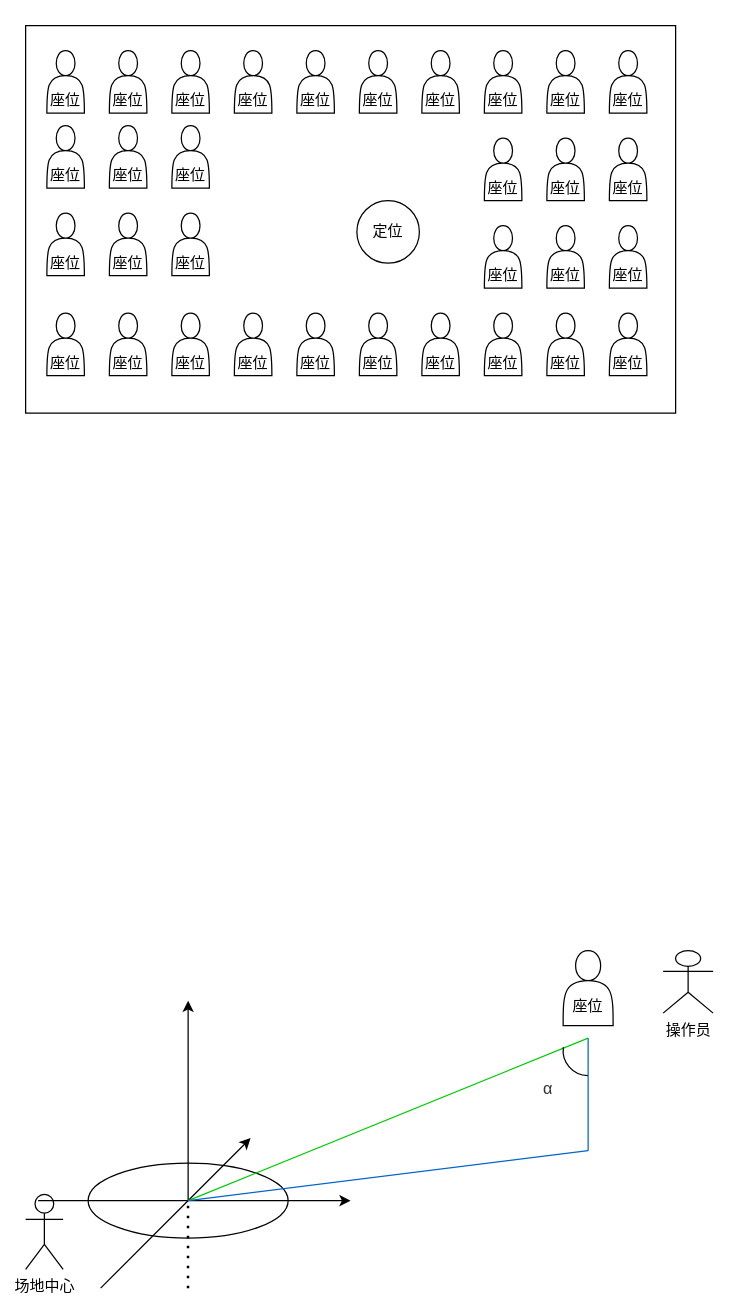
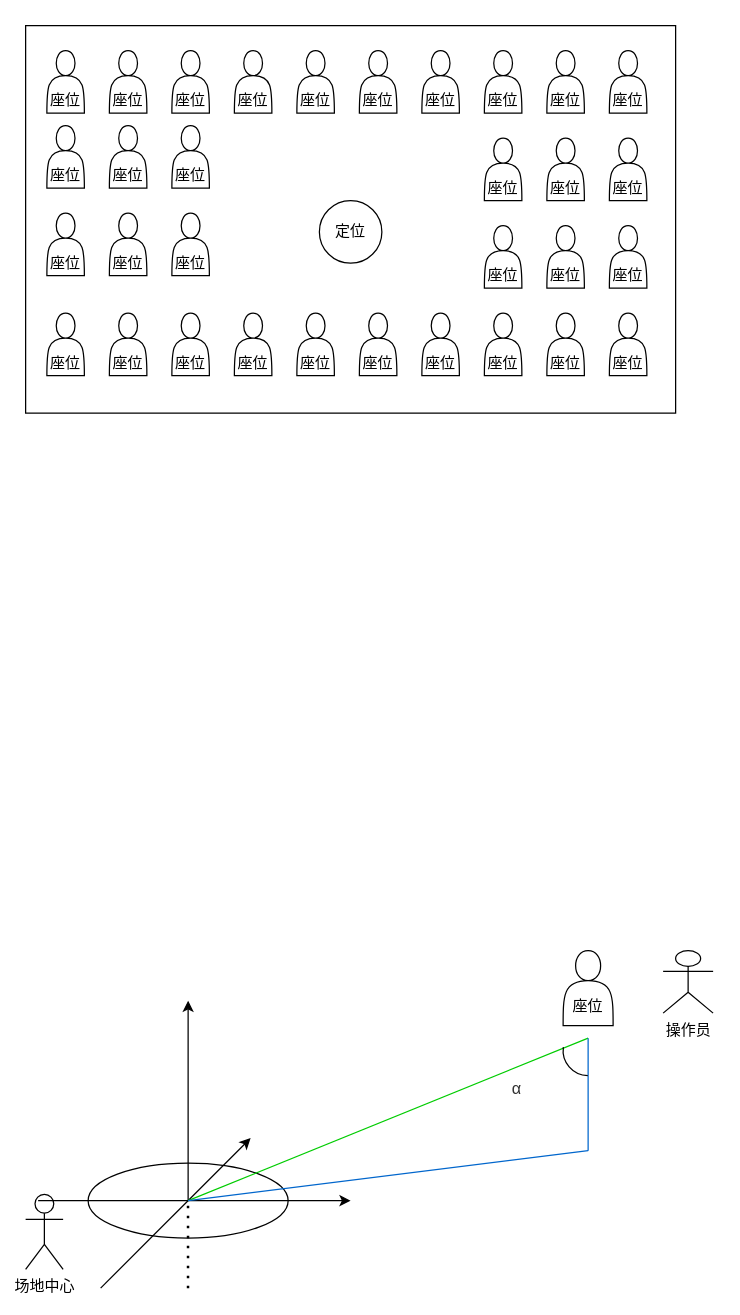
node "定位": moved (388, 232) -> (351, 232)
node "α": moved (551, 1088) -> (519, 1088)
